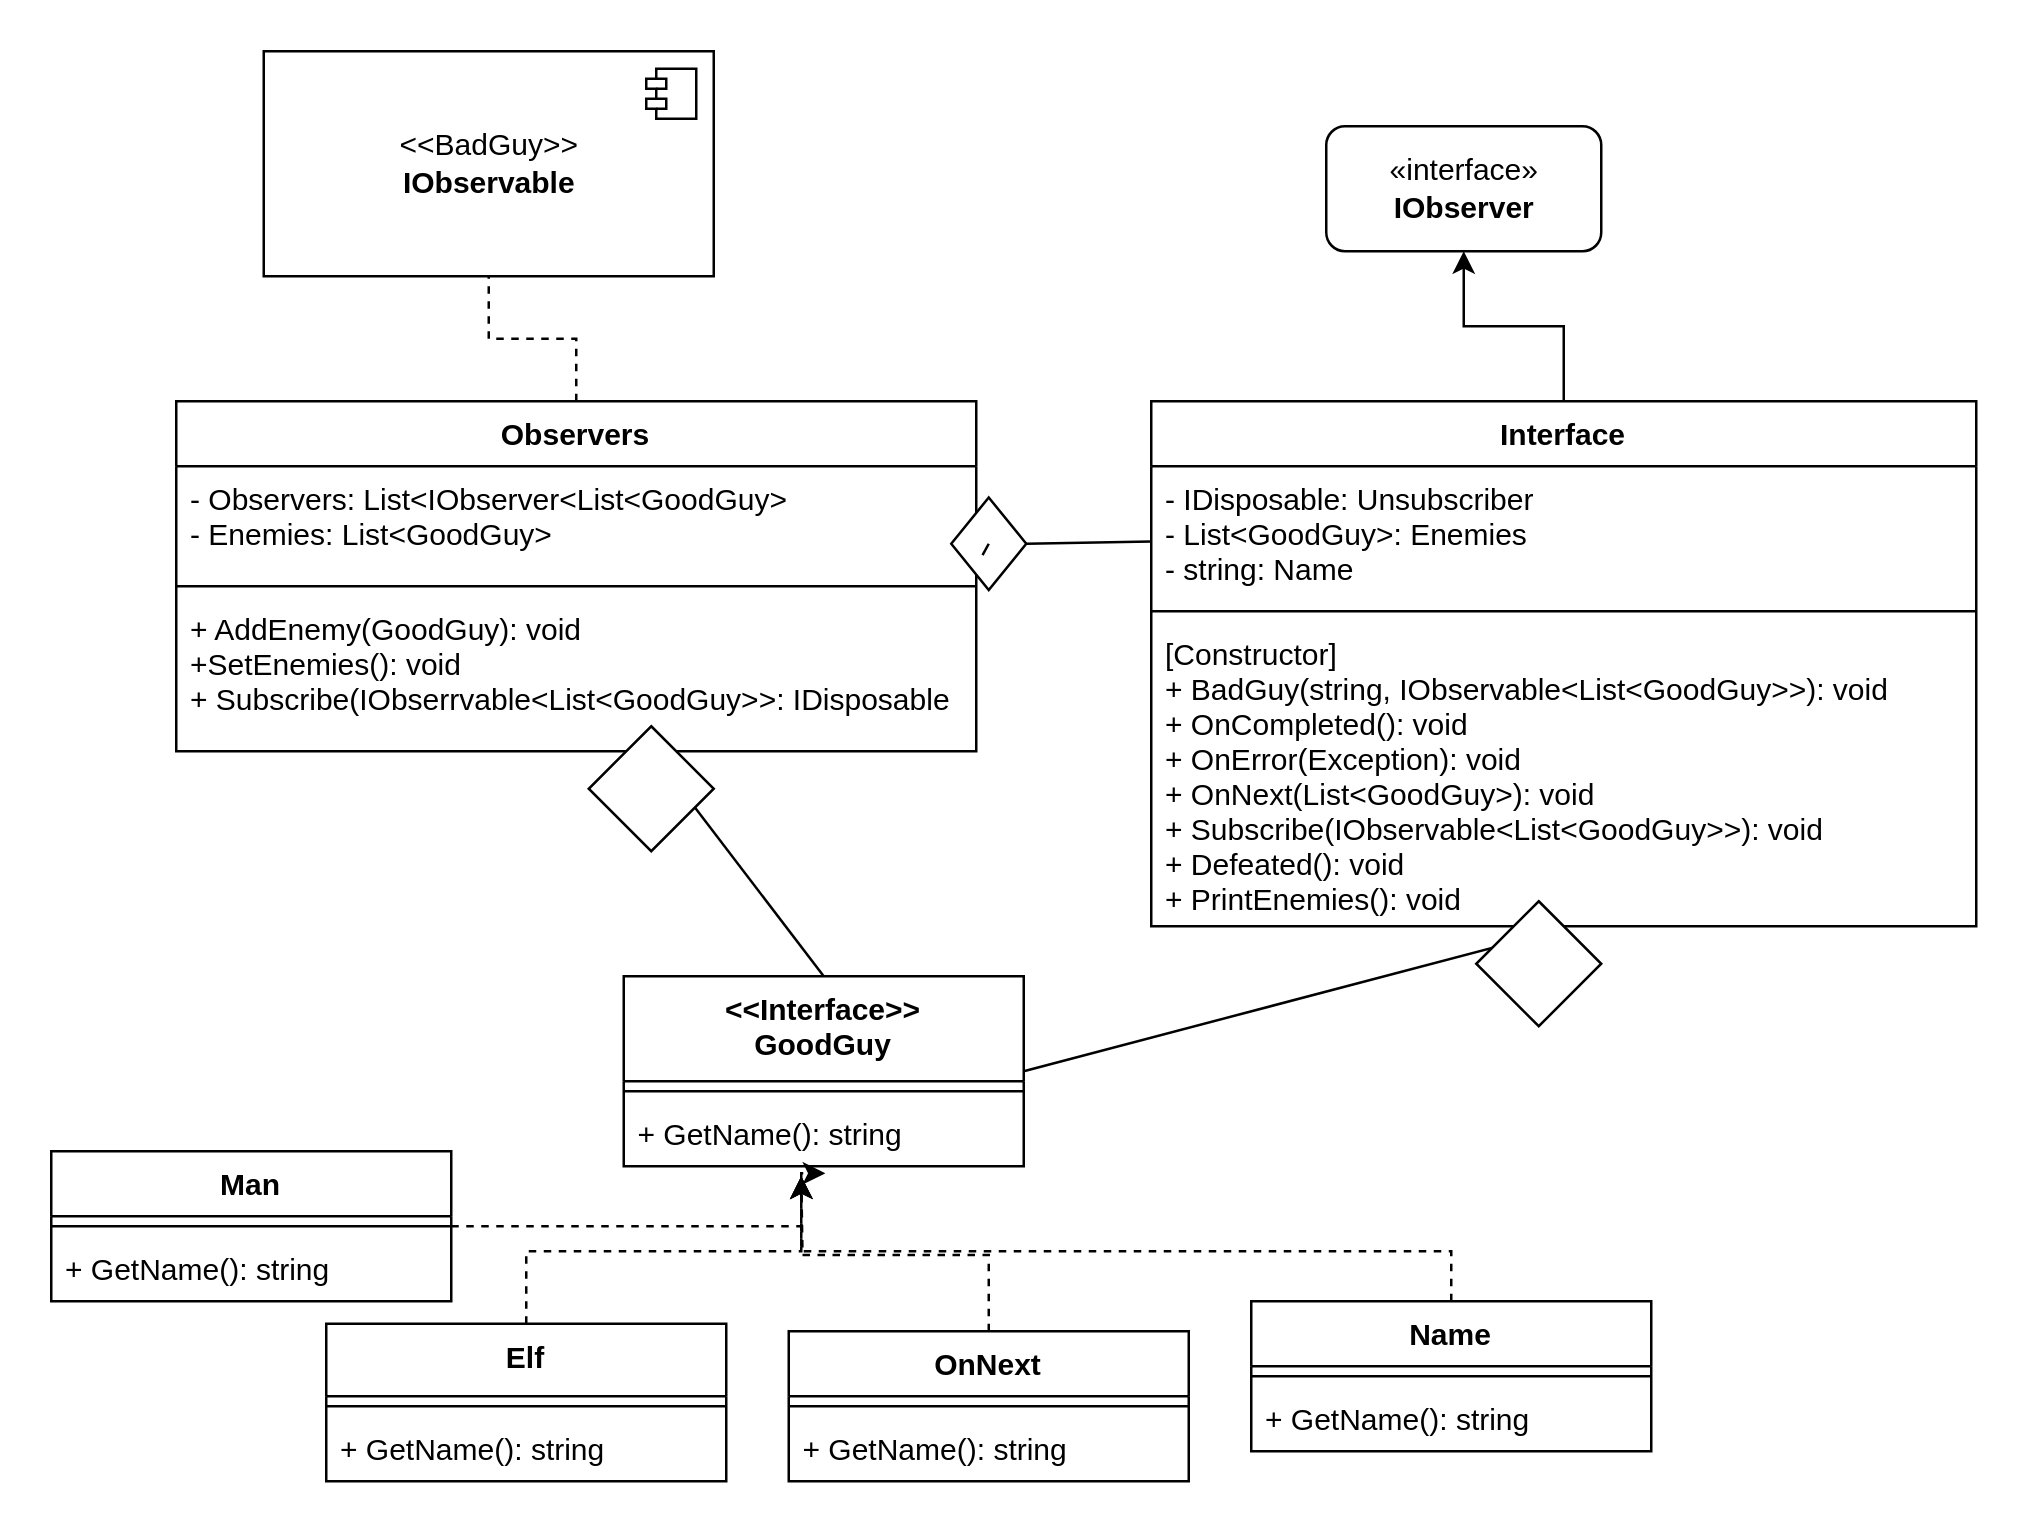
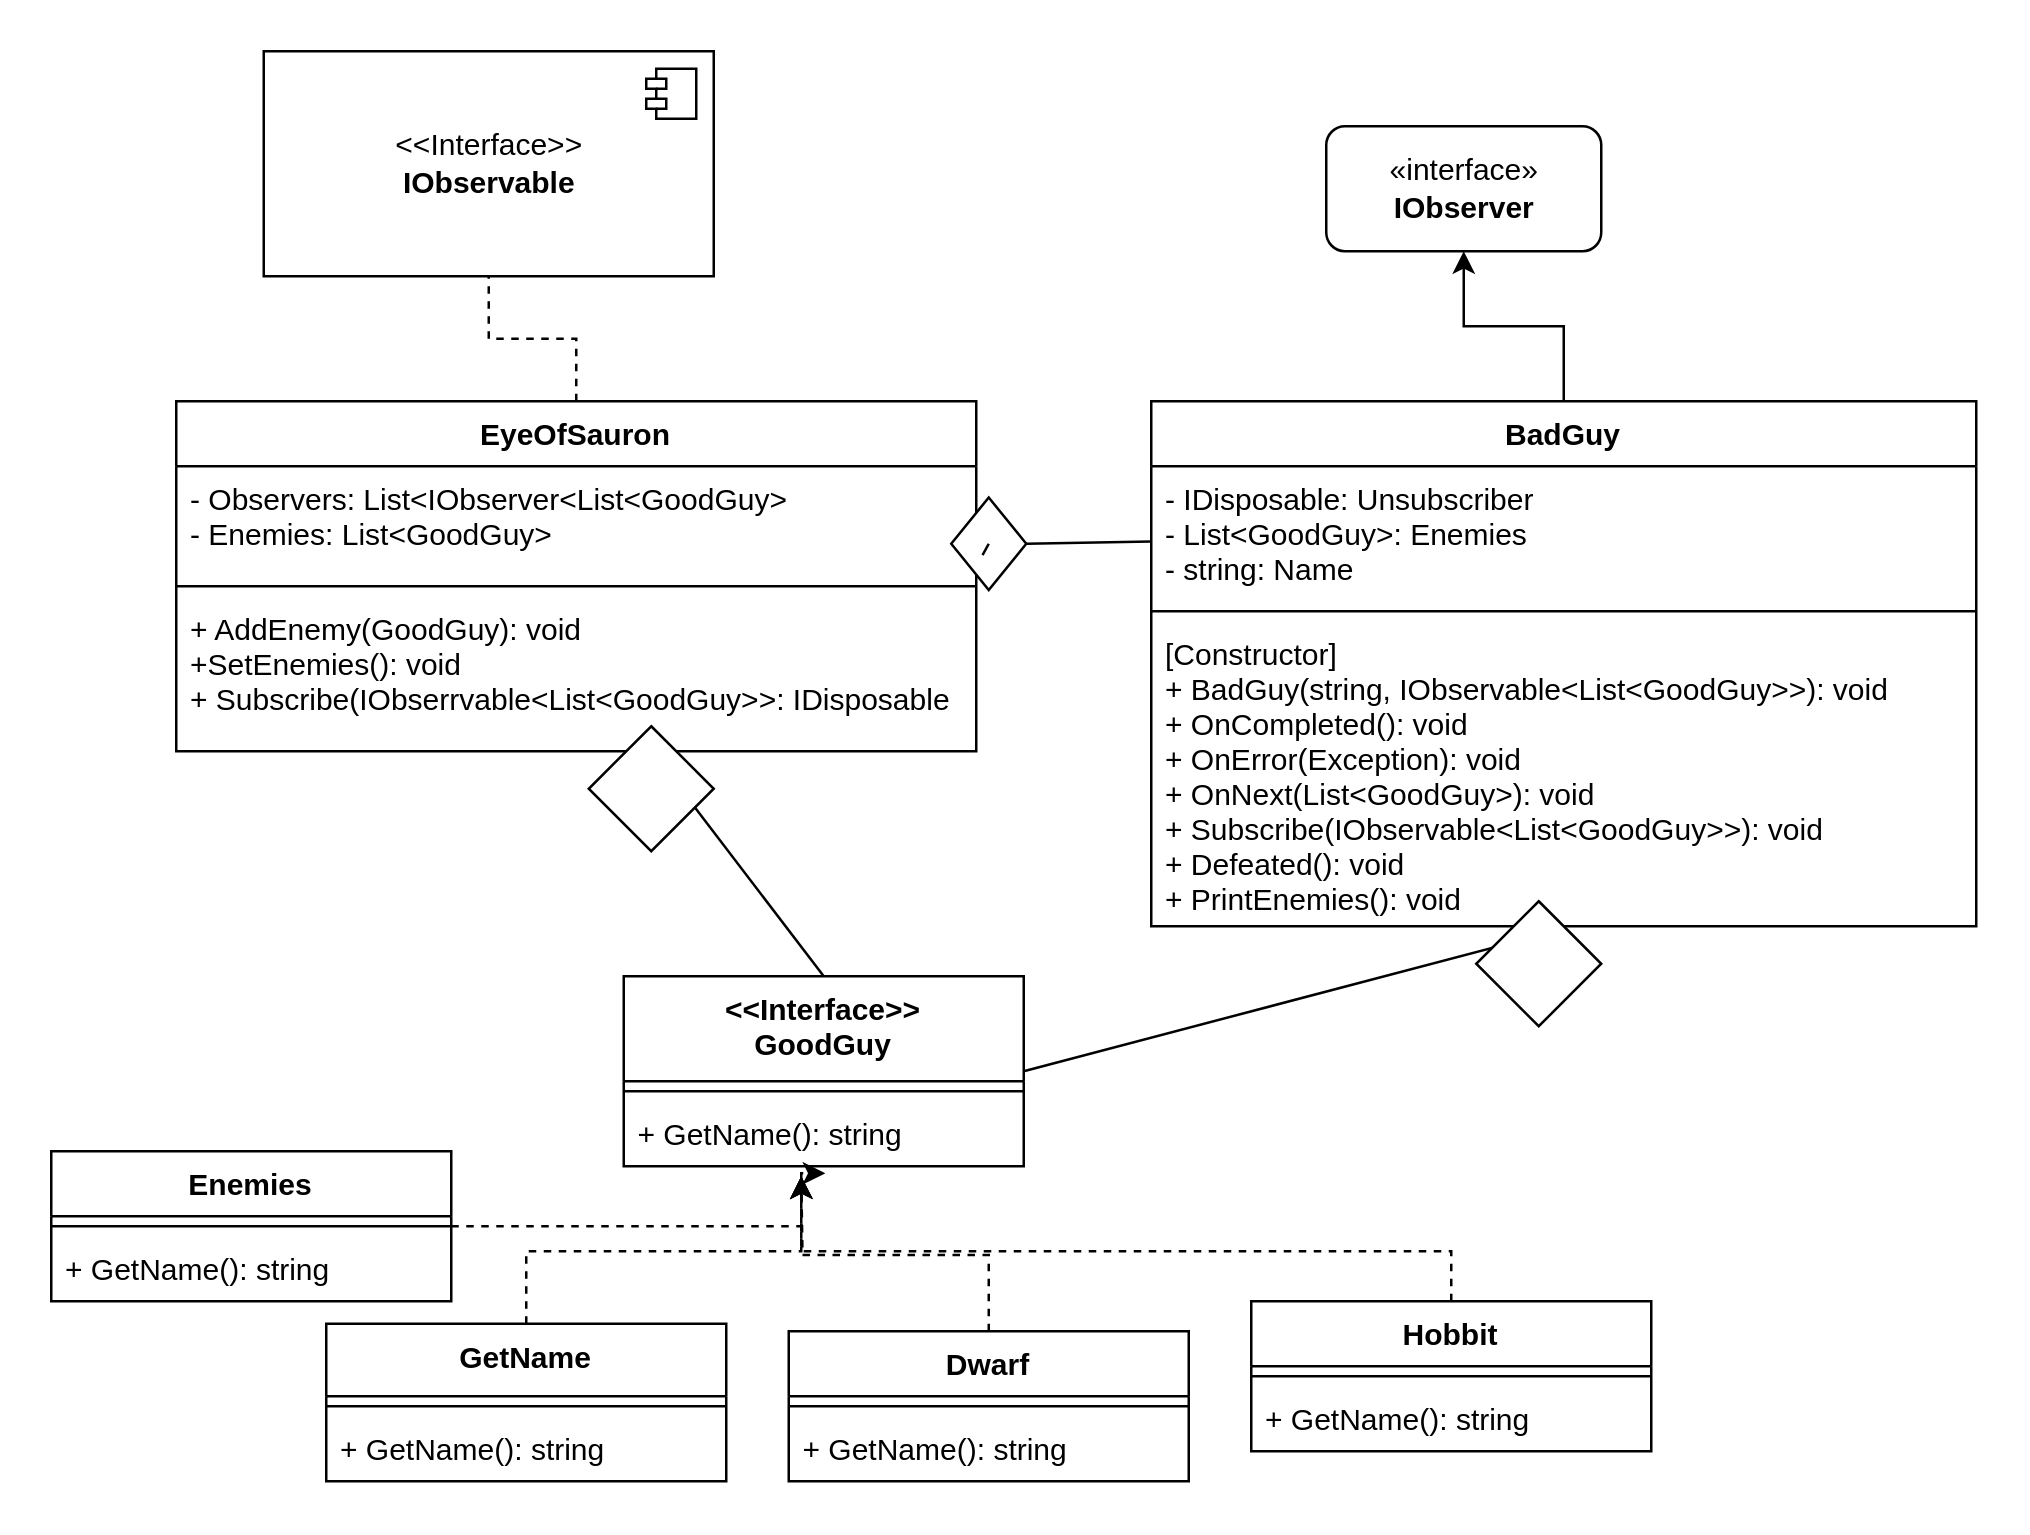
node "<<BadGuy>> IObservable": label "<<BadGuy>> IObservable" -> "<<Interface>> IObservable"
node "Observers": label "Observers" -> "EyeOfSauron"
node "Interface": label "Interface" -> "BadGuy"
node "Man": label "Man" -> "Enemies"
node "Name": label "Name" -> "Hobbit"
node "Elf": label "Elf" -> "GetName"
node "OnNext": label "OnNext" -> "Dwarf"
